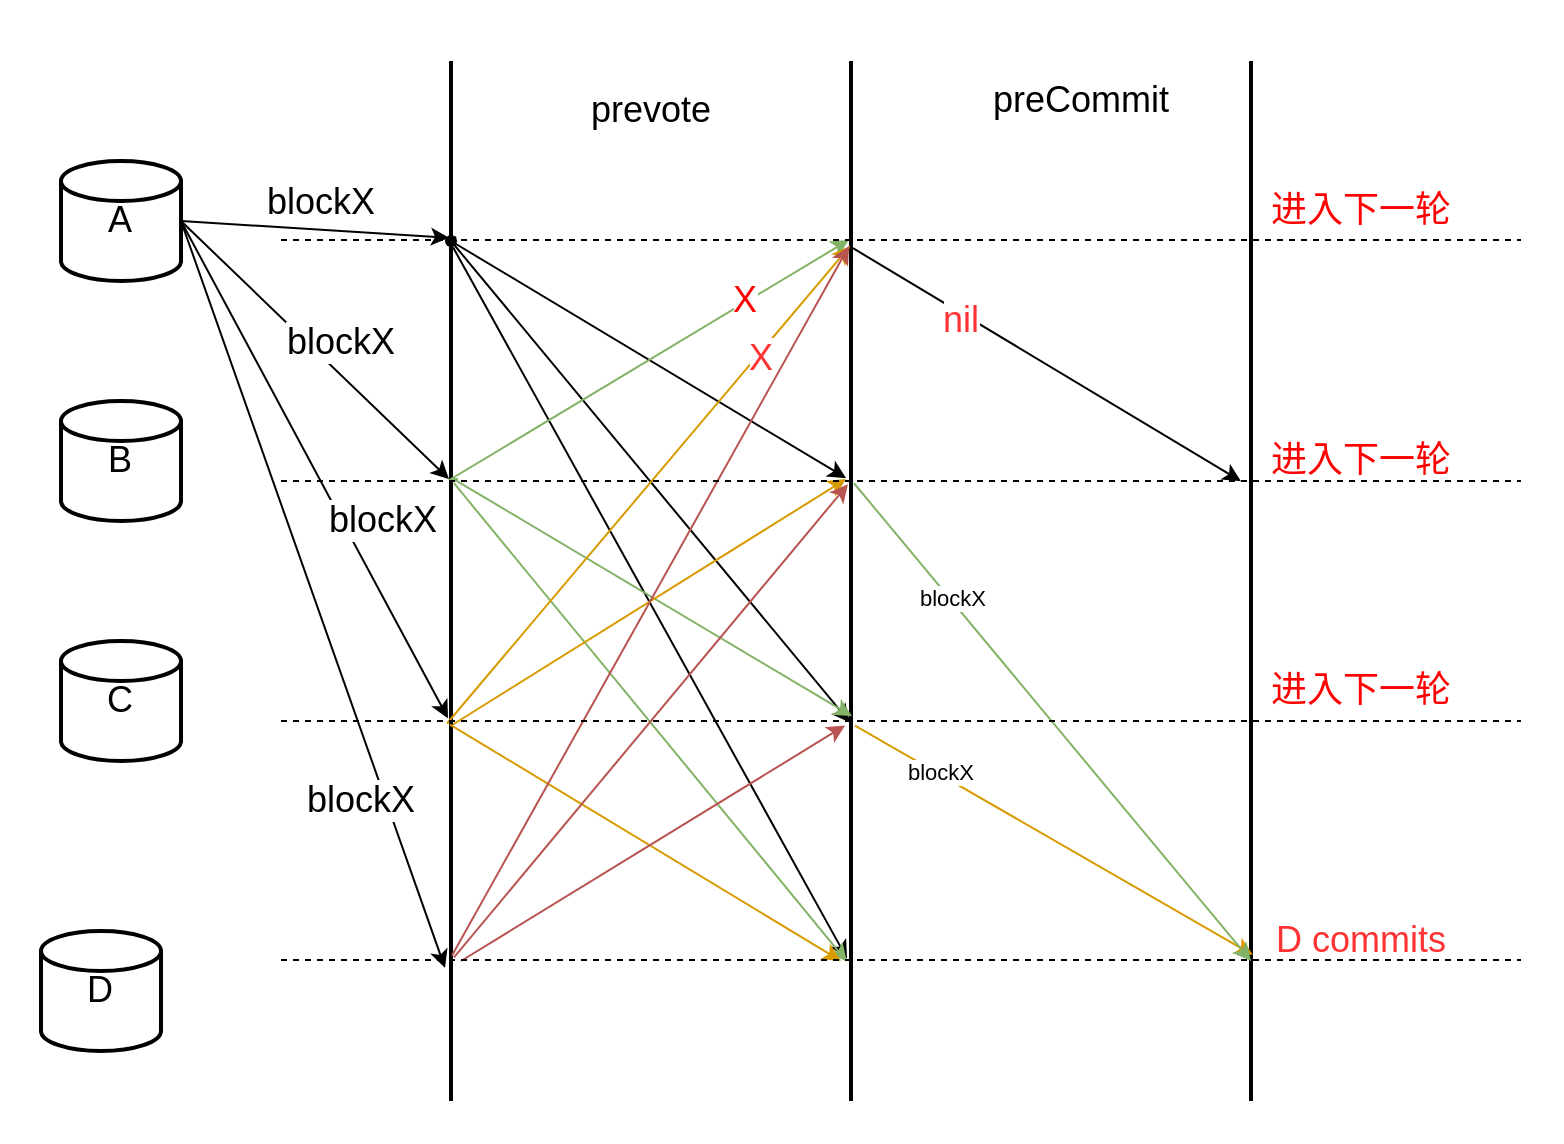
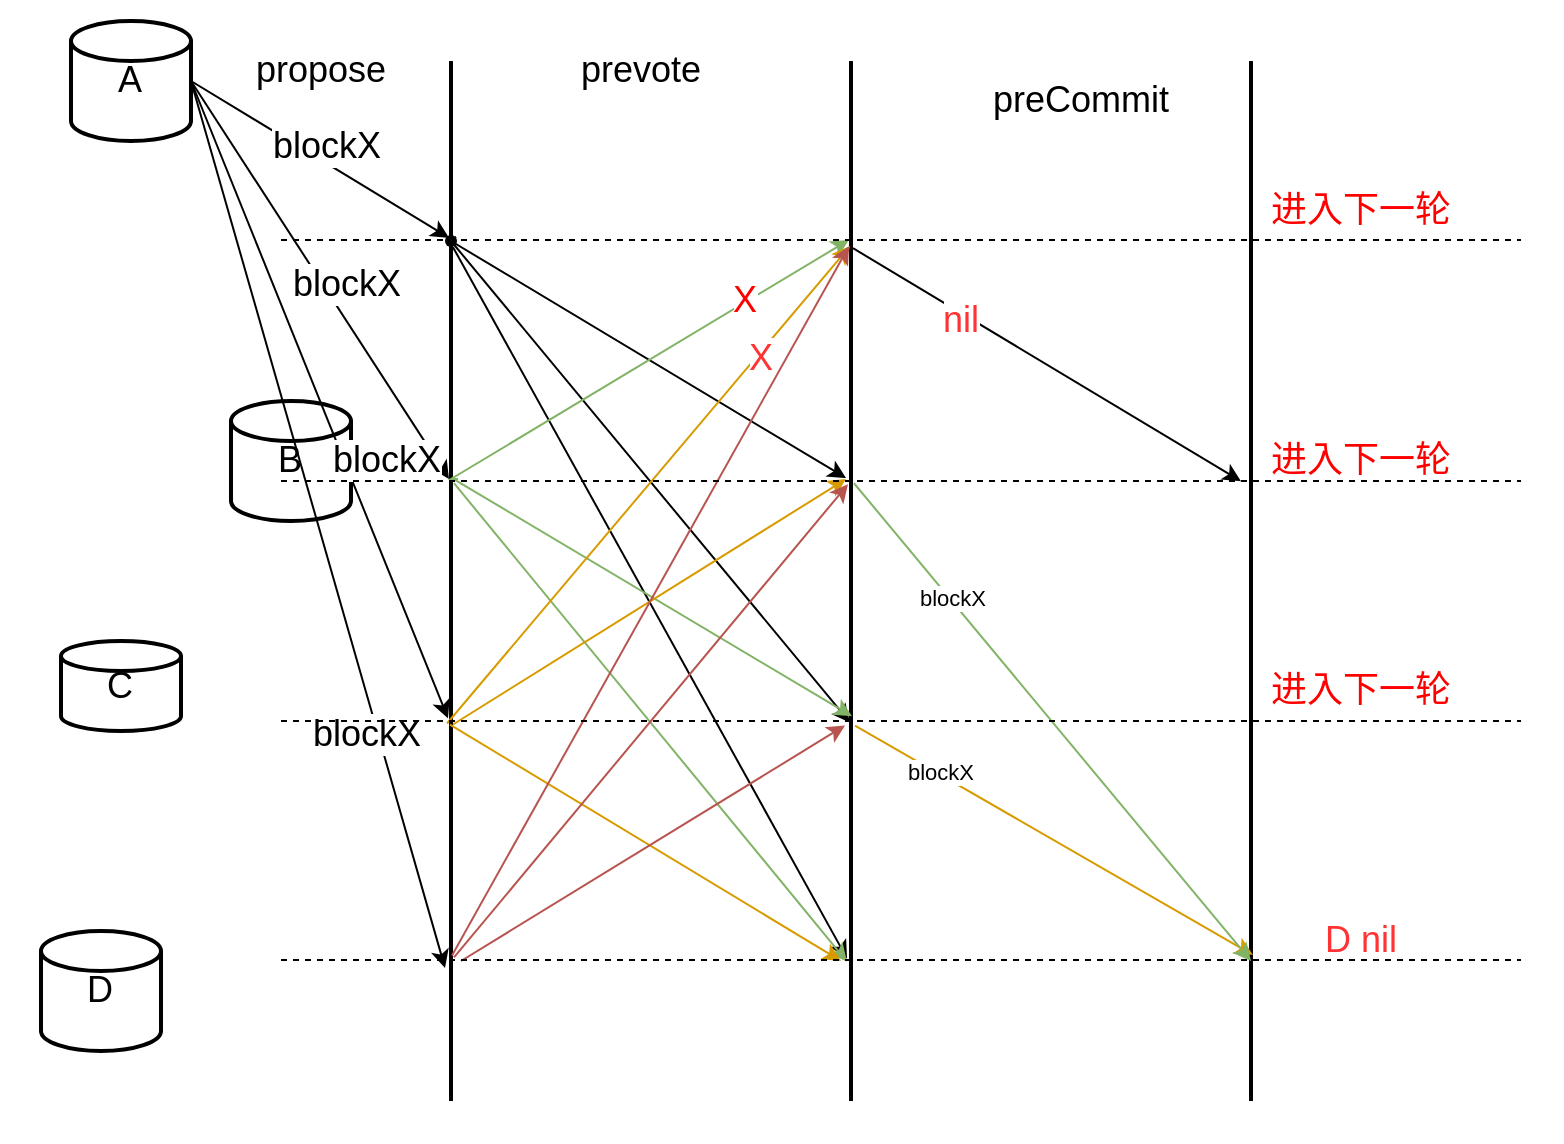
node "propose": added
node "prevote": moved (651, 111) -> (641, 71)
node "A": moved (121, 221) -> (131, 81)
node "B": moved (121, 461) -> (291, 461)
node "C": size 120x120 -> 120x90
node "D commits": label "D commits" -> "D nil"
